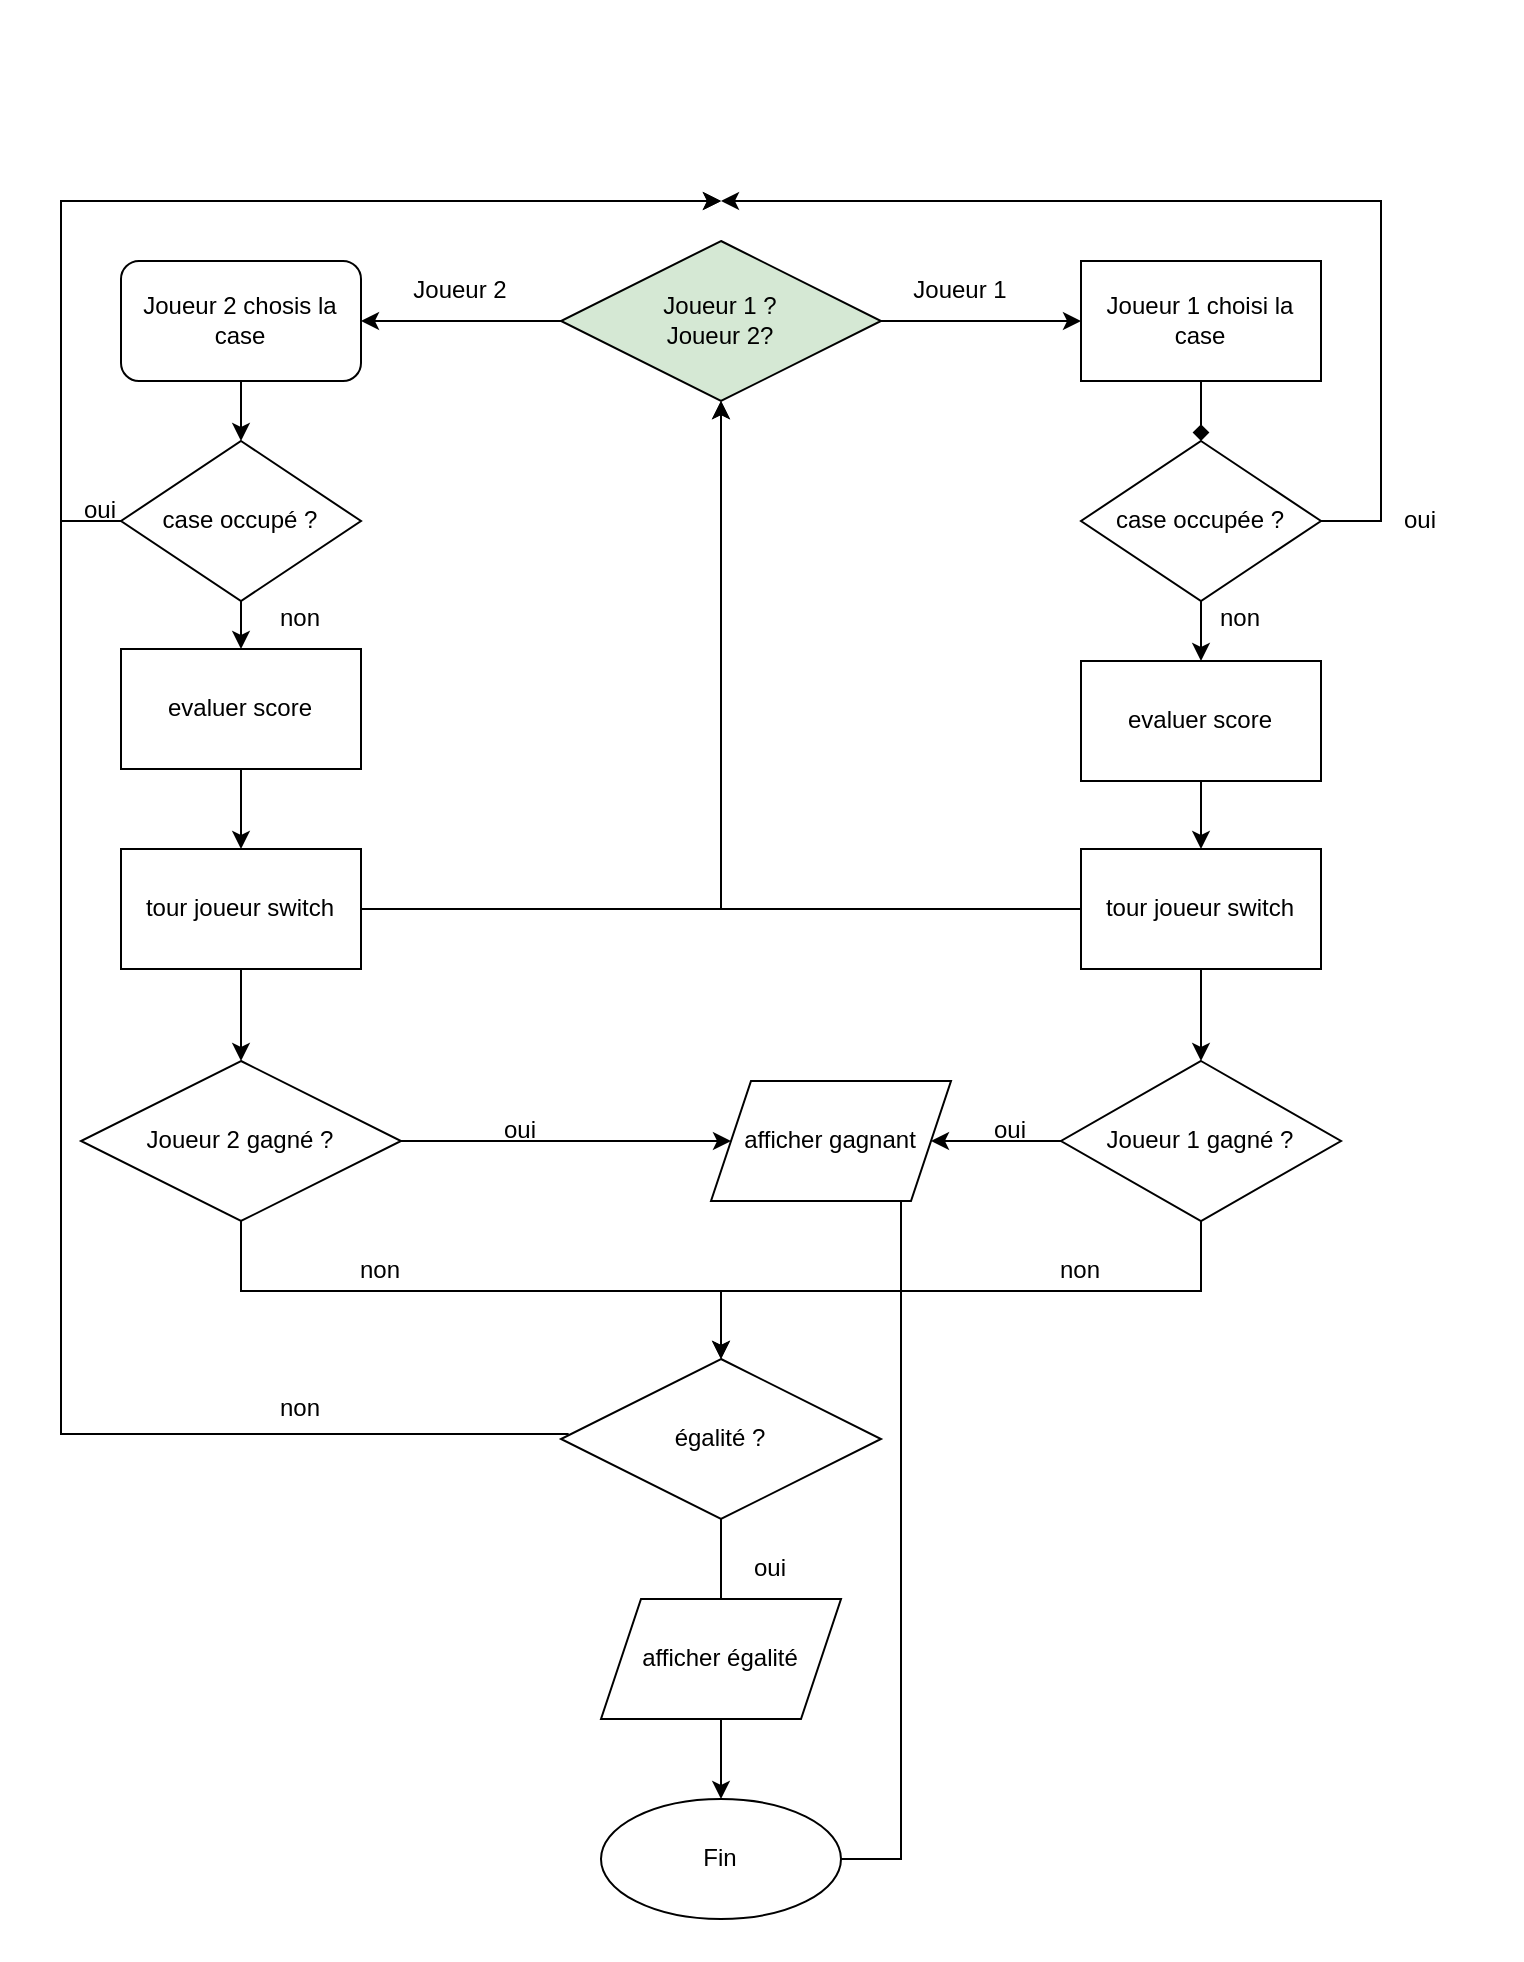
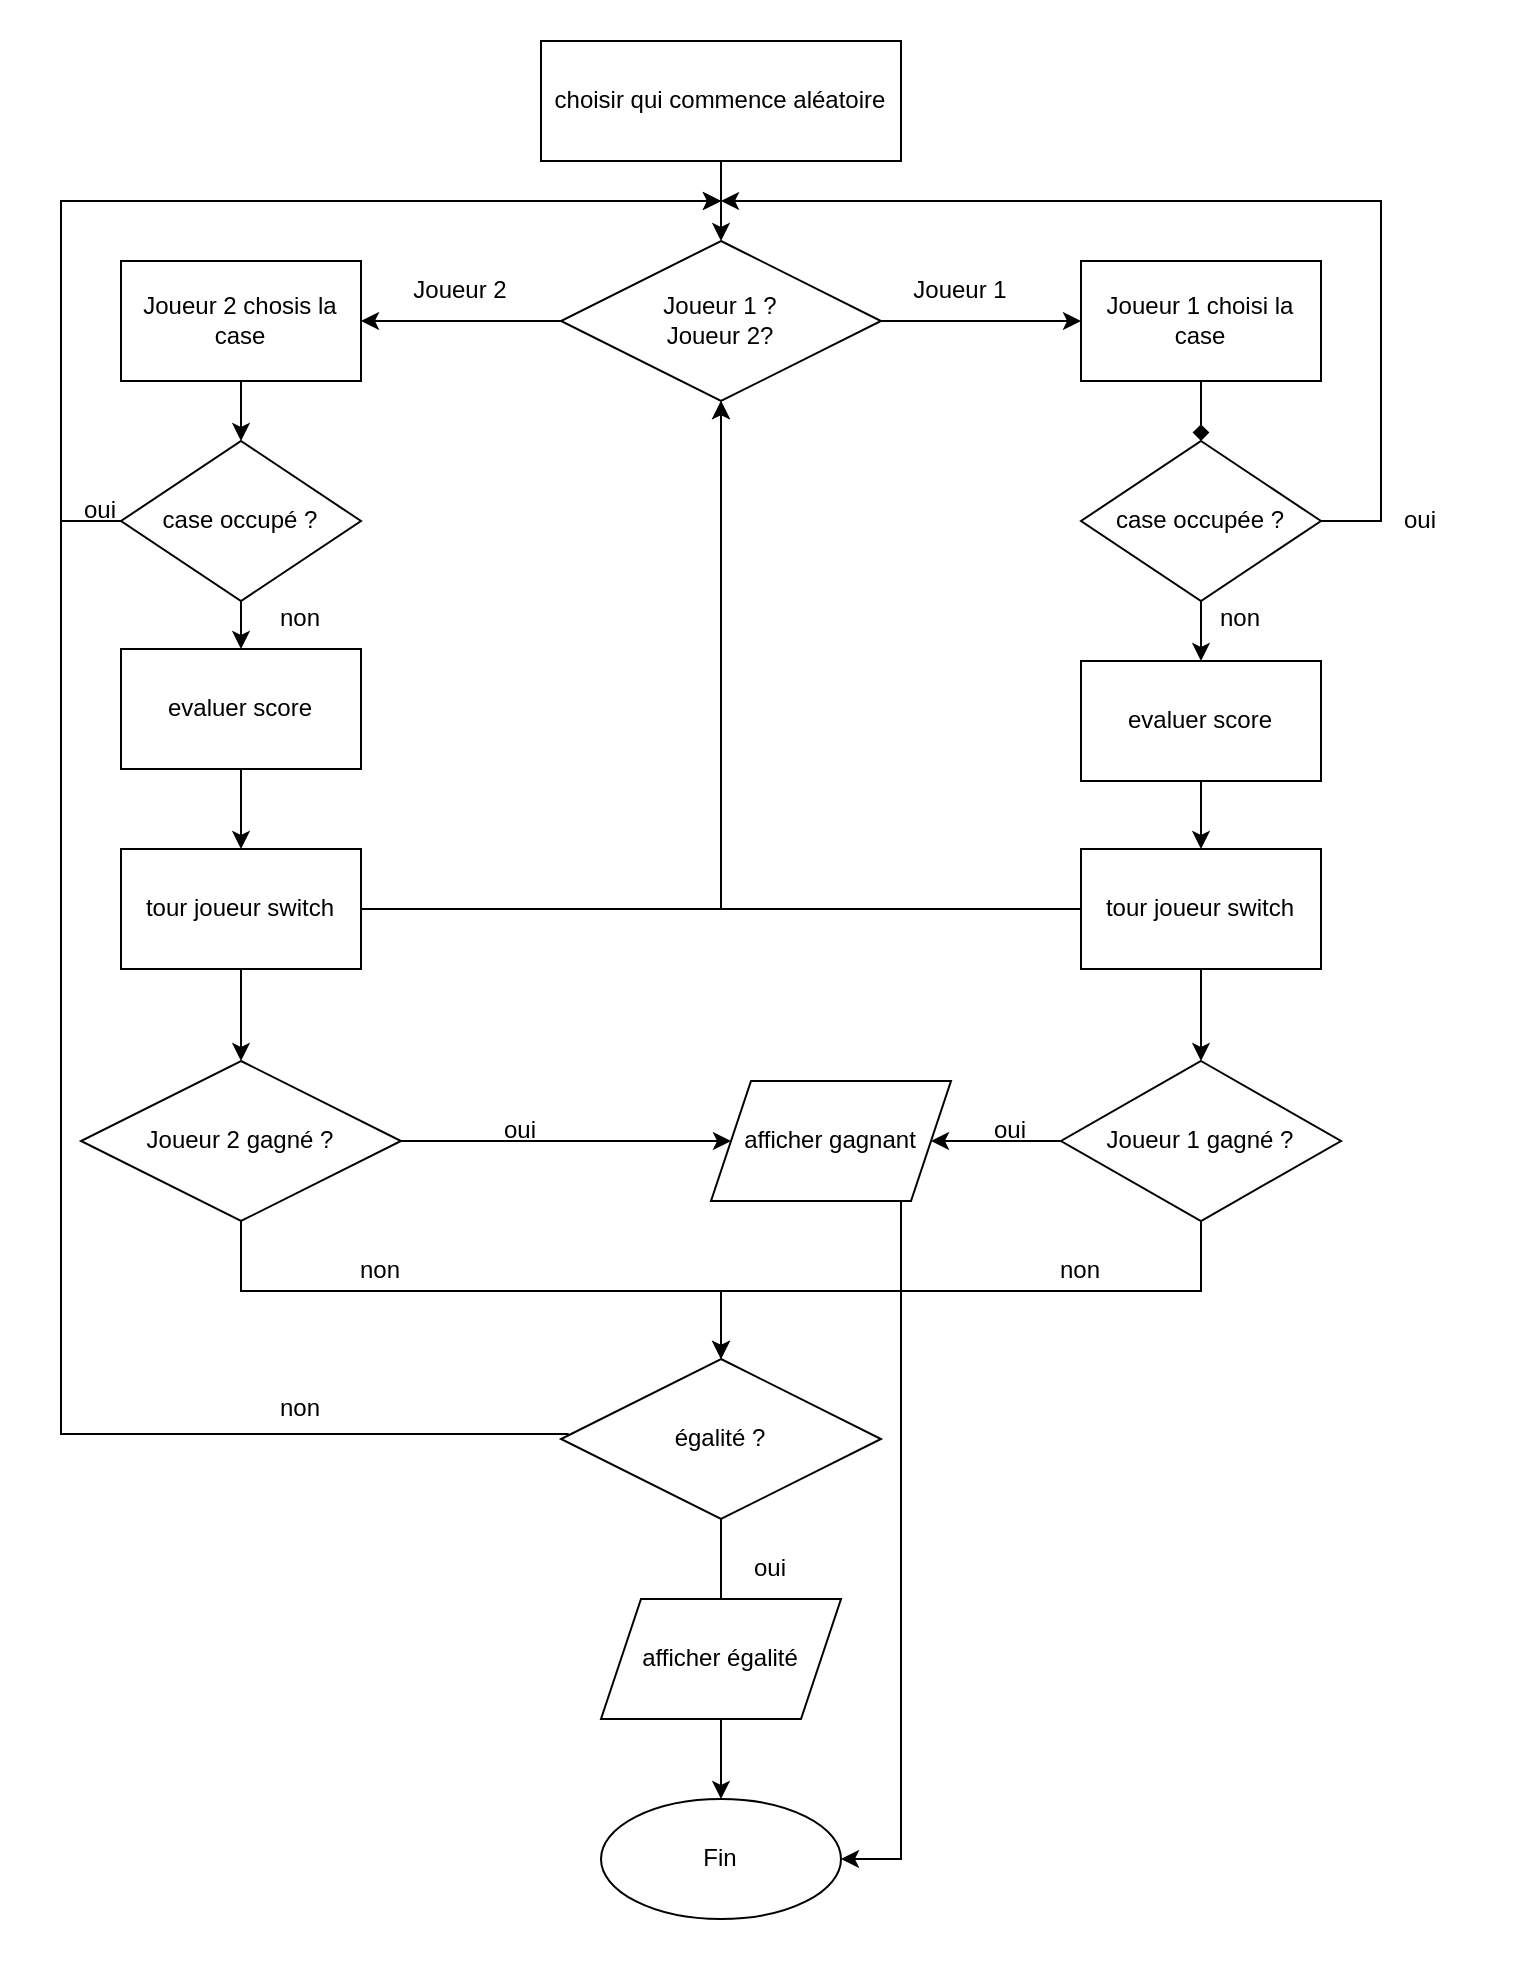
node "choisir qui commence aléatoire": added
edge "choisir qui commence aléatoire" -> "Joueur 1 ? Joueur 2?": added
node "Joueur 2 chosis la case": shape rounded rectangle -> rectangle
node "Joueur 1 ? Joueur 2?": fillcolor #d5e8d4 -> #ffffff
edge "afficher gagnant" -- "Fin": arrowhead none -> classic
